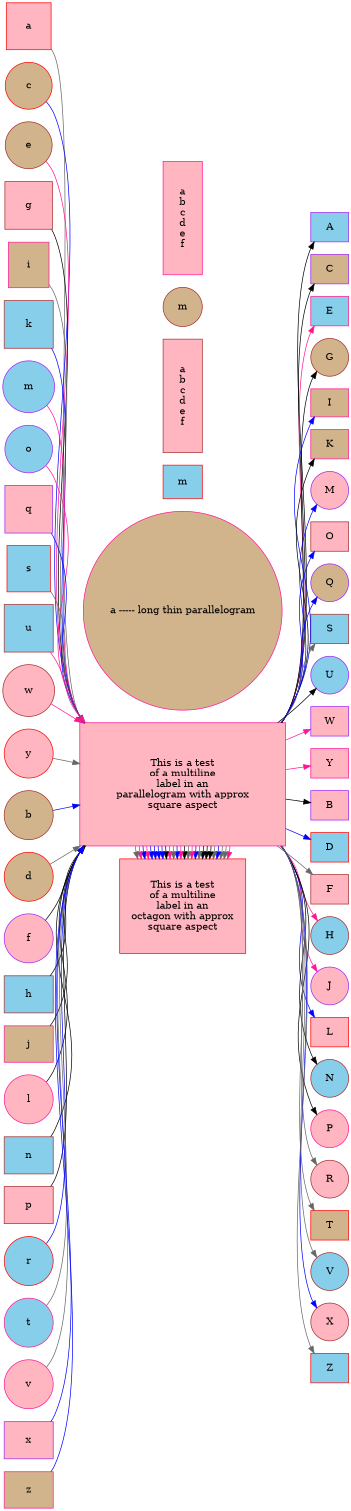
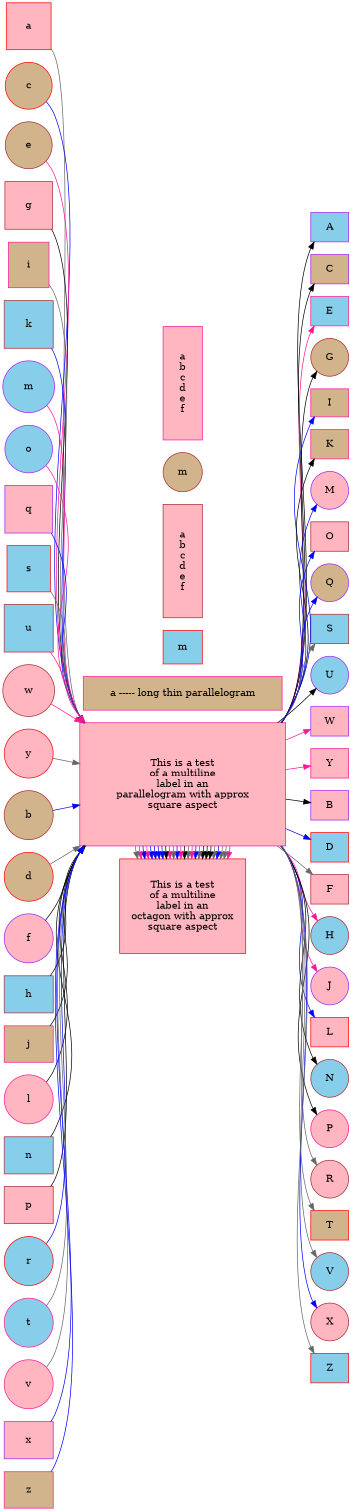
node "a ----- long thin parallelogram": shape circle -> box
